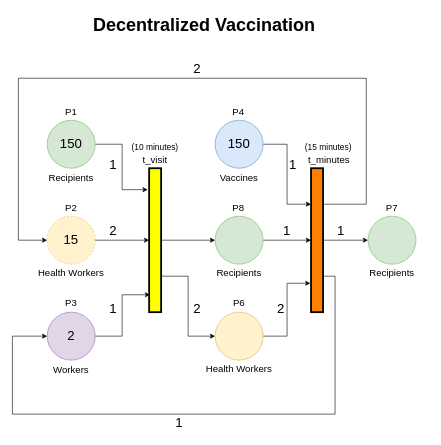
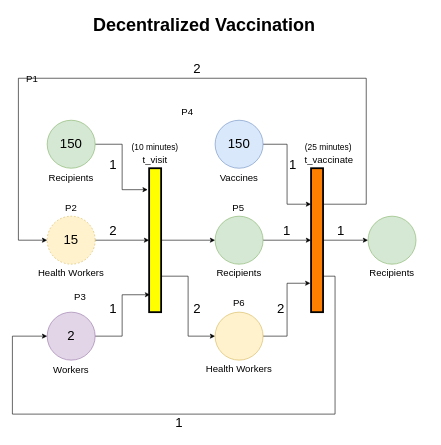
node "P1": moved (71, 111) -> (32, 78)
node "P4": moved (239, 111) -> (188, 111)
node "(15 minutes)": label "(15 minutes)" -> "(25 minutes)"
node "t_minutes": label "t_minutes" -> "t_vaccinate"
node "P8": label "P8" -> "P5"
node "P7": removed
node "P3": moved (71, 303) -> (80, 297)
